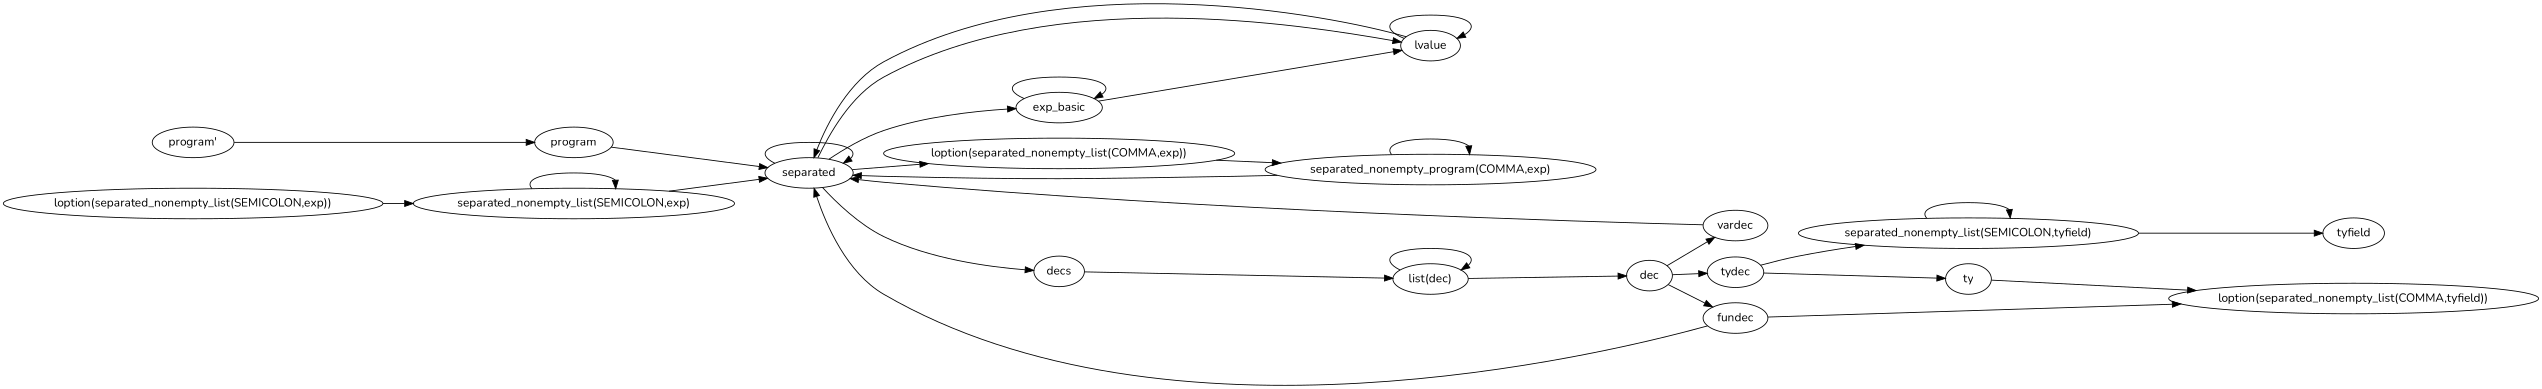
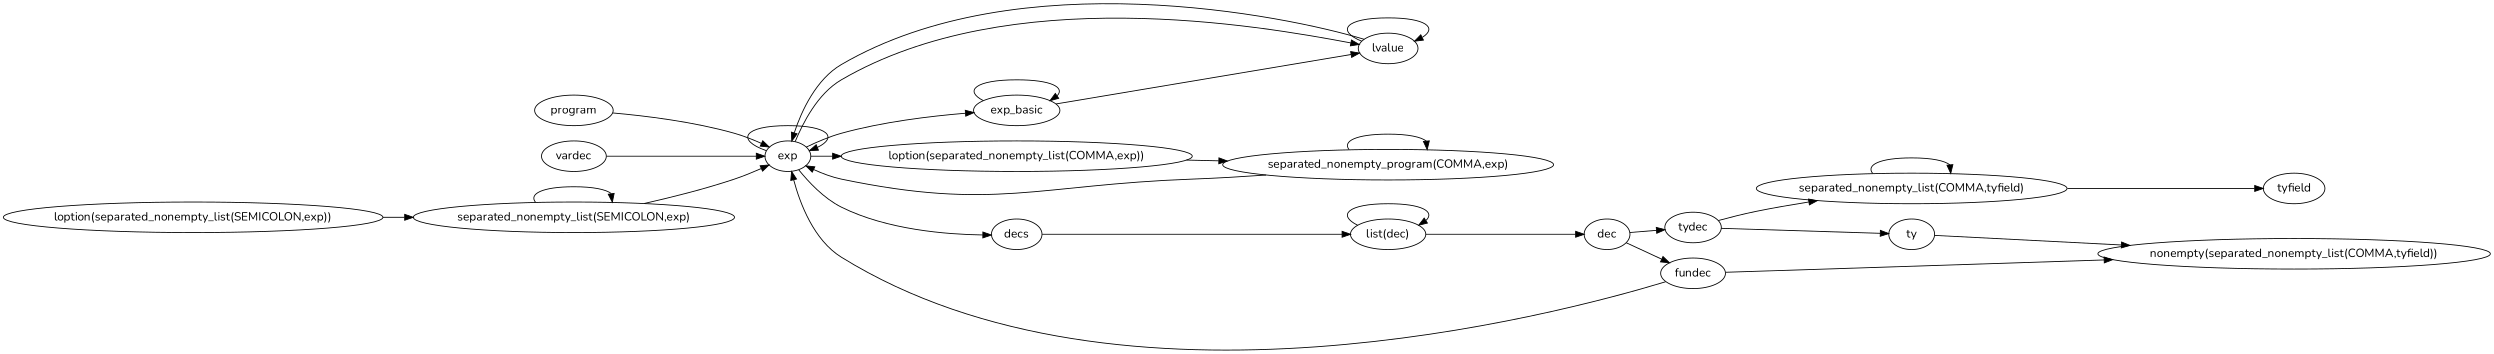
node "program'": removed
node "separated": label "separated" -> "exp"
node "separated_nonempty_list(SEMICOLON,tyfield)": label "separated_nonempty_list(SEMICOLON,tyfield)" -> "separated_nonempty_list(COMMA,tyfield)"
edge "dec" -> "vardec": removed
node "loption(separated_nonempty_list(COMMA,tyfield))": label "loption(separated_nonempty_list(COMMA,tyfield))" -> "nonempty(separated_nonempty_list(COMMA,tyfield))"
